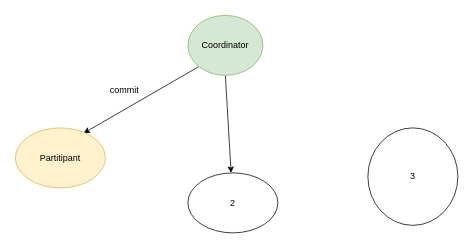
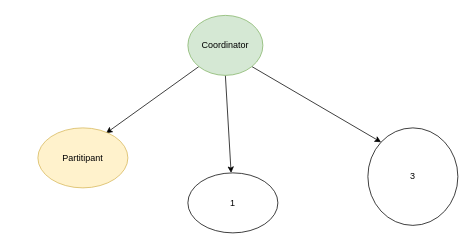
node "commit": removed
edge "Coordinator" -> "3": added
node "Partitipant": moved (60, 158) -> (83, 158)
node "2": label "2" -> "1"
